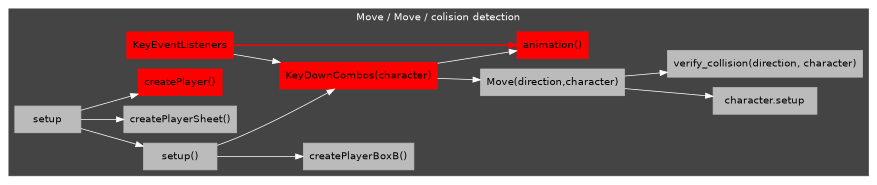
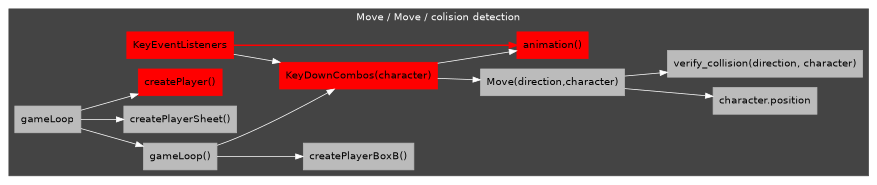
node "character.setup": label "character.setup" -> "character.position"
node "setup": label "setup" -> "gameLoop"
node "setup()": label "setup()" -> "gameLoop()"
